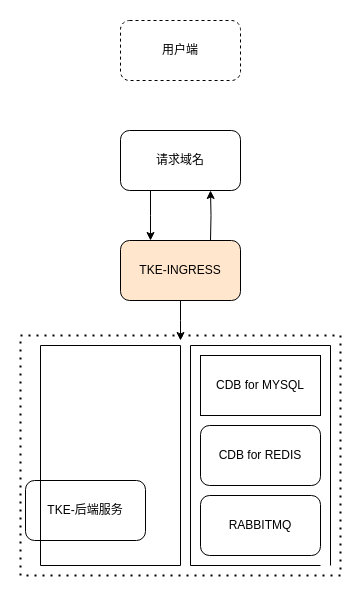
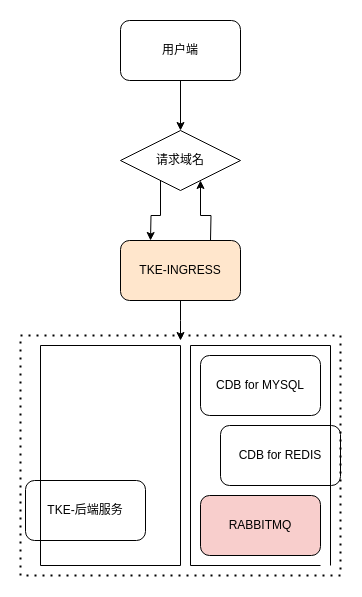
node "用户端": style dashed -> solid
edge "用户端" -> "请求域名": added
node "请求域名": shape rounded rectangle -> diamond
node "CDB for MYSQL": shape rectangle -> rounded rectangle
node "CDB for REDIS": moved (261, 456) -> (281, 456)
node "RABBITMQ": fillcolor #ffffff -> #f8cecc
